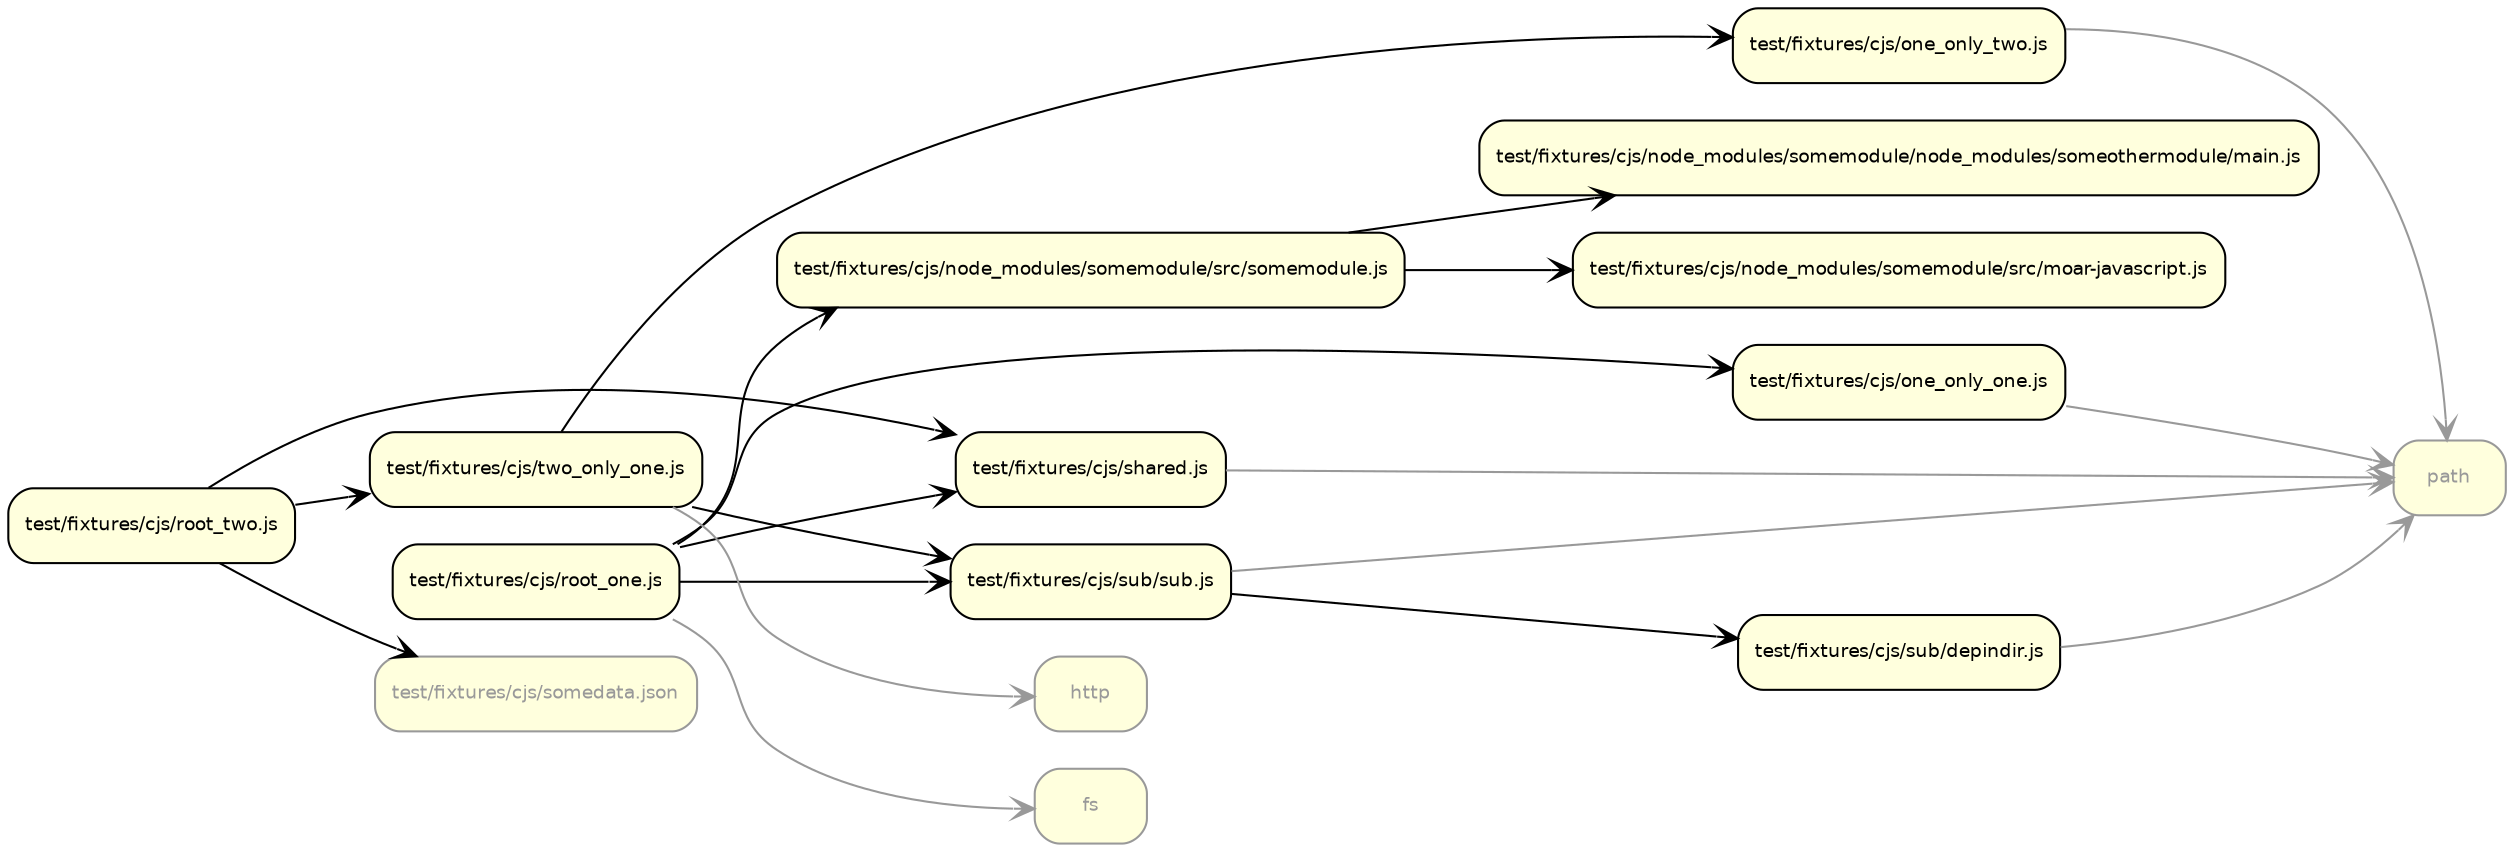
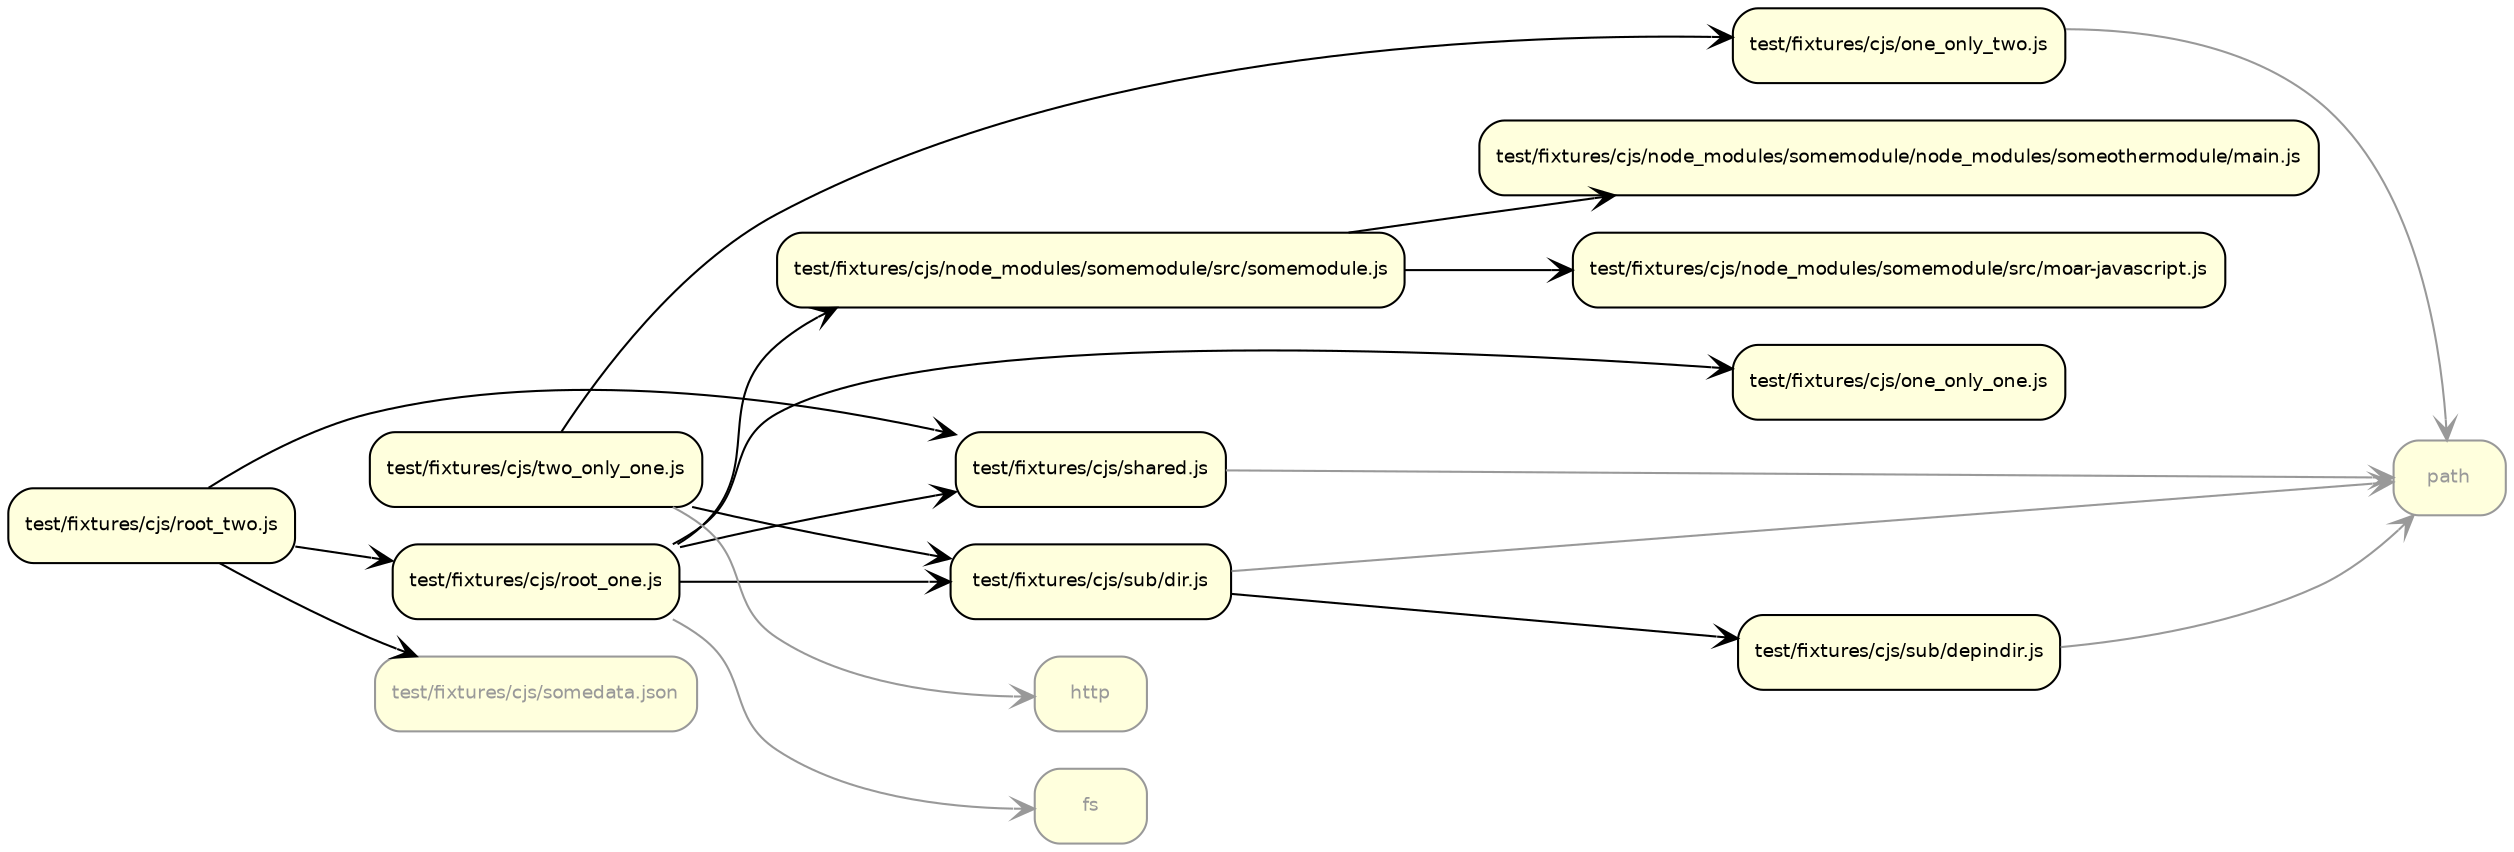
edge "test/fixtures/cjs/one_only_one.js" -> "path": removed
edge "test/fixtures/cjs/root_two.js" -> "test/fixtures/cjs/two_only_one.js": now "test/fixtures/cjs/root_two.js" -> "test/fixtures/cjs/root_one.js"
node "test/fixtures/cjs/sub/sub.js": label "test/fixtures/cjs/sub/sub.js" -> "test/fixtures/cjs/sub/dir.js"
